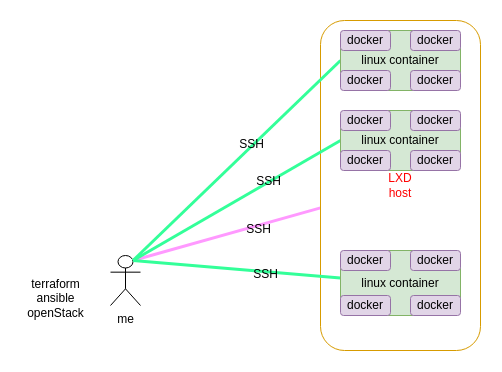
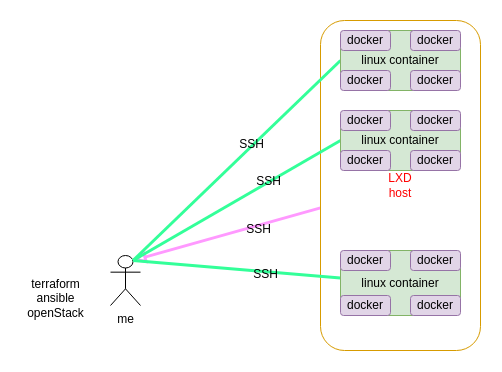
edge "LXD host" -- "me": arrowhead none -> block
